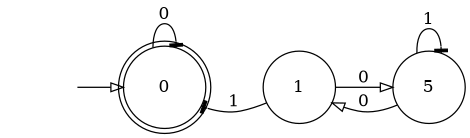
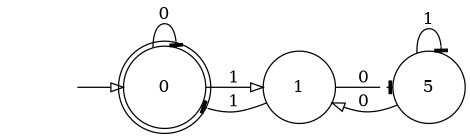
edge "0" -> "1": added, label "1"
edge "1" -> "5": arrowhead onormal -> tee
